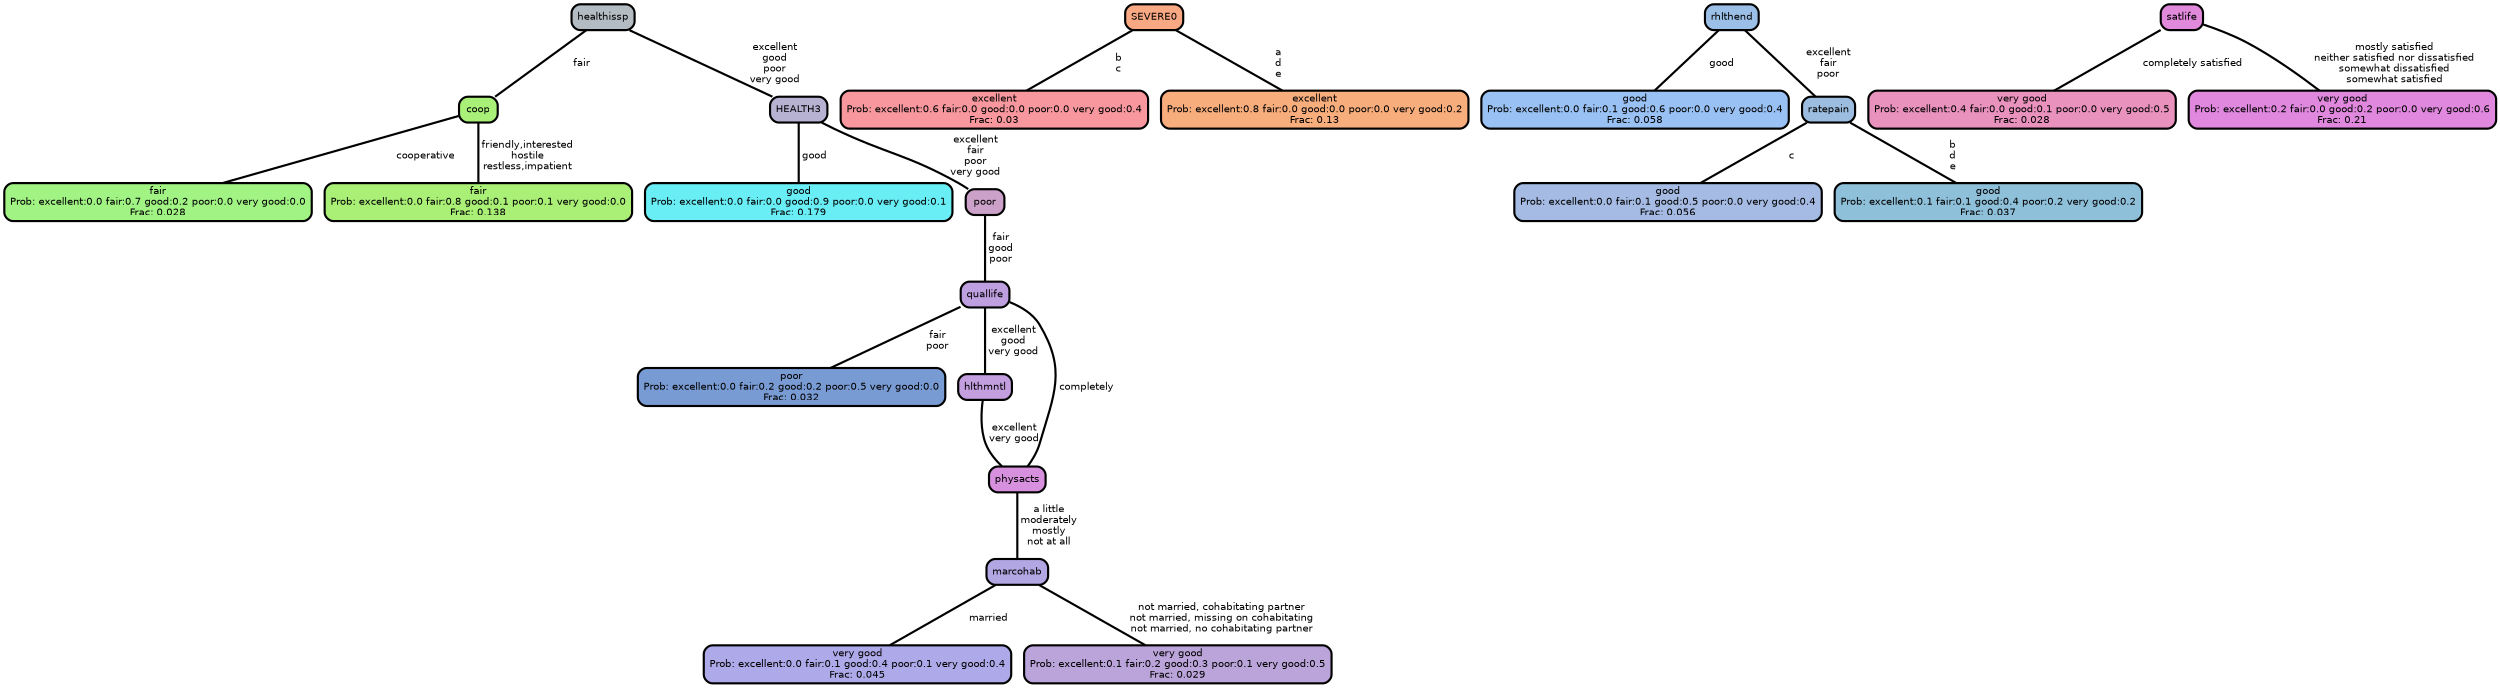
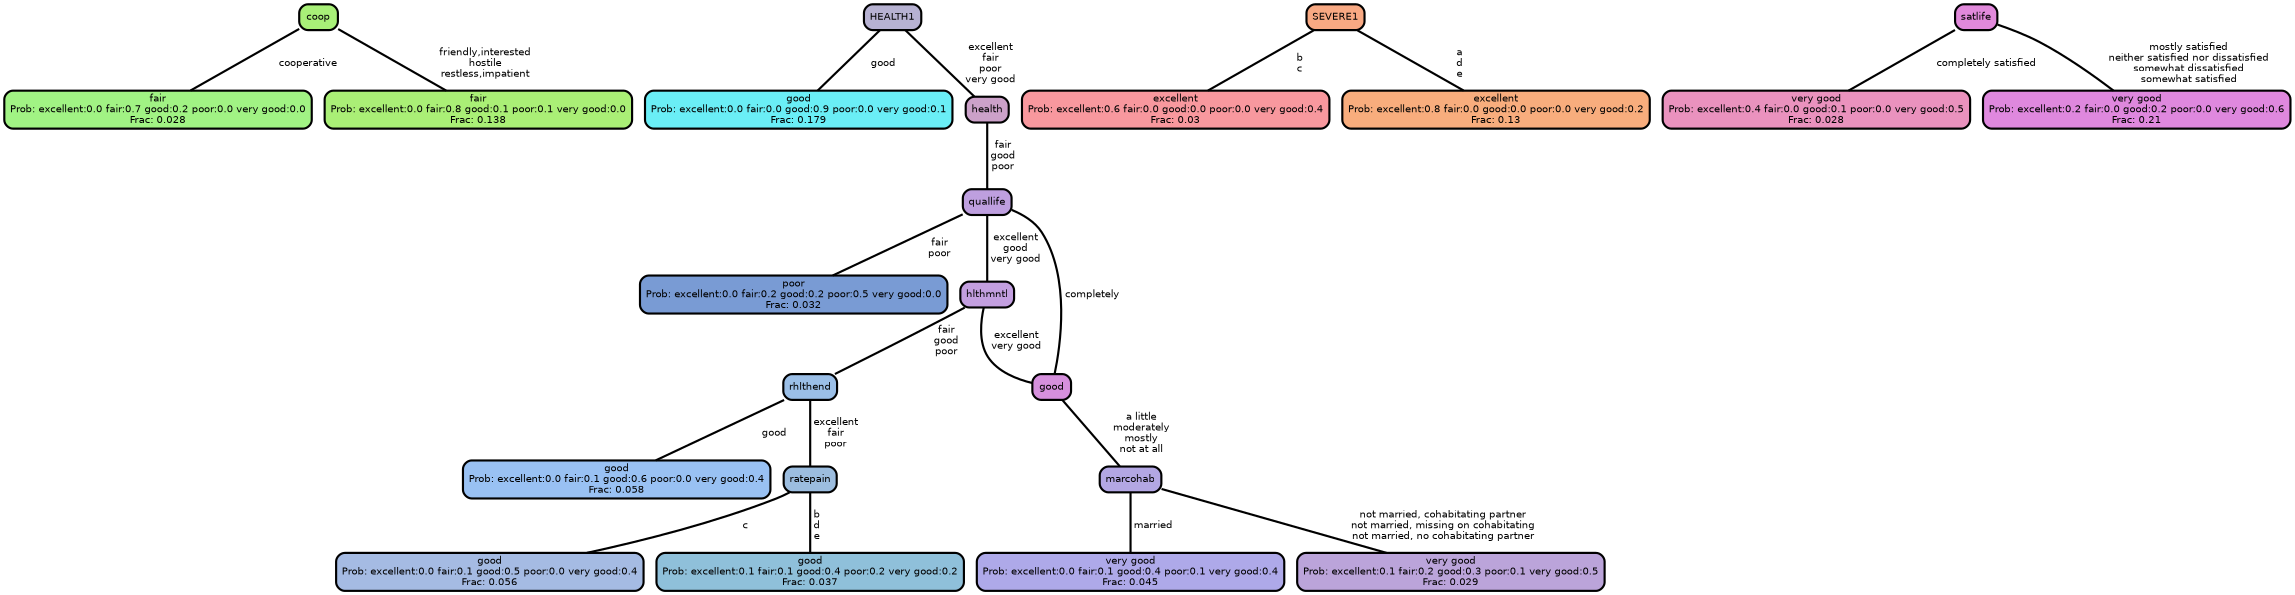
node "healthissp": removed
node "SEVERE0": label "SEVERE0" -> "SEVERE1"
node "HEALTH3": label "HEALTH3" -> "HEALTH1"
node "poor": label "poor" -> "health"
edge "hlthmntl" -- "rhlthend": added, label "fair good poor"
node "physacts": label "physacts" -> "good"
